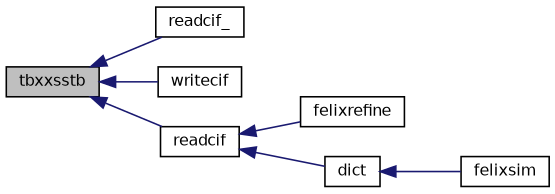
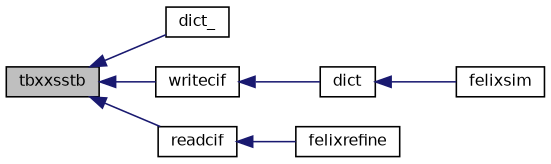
node "readcif_": label "readcif_" -> "dict_"
edge "dict" -> "readcif": now "dict" -> "writecif"
